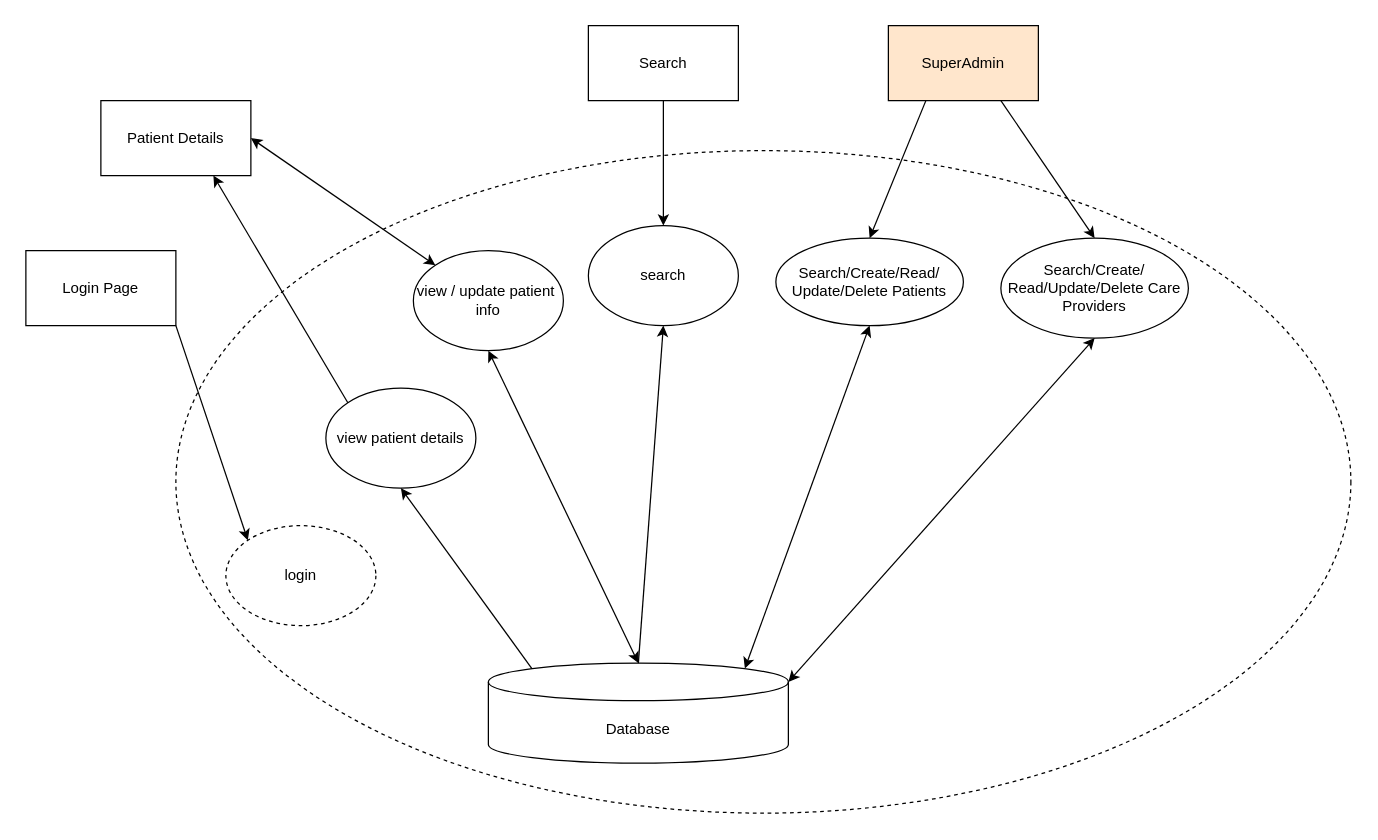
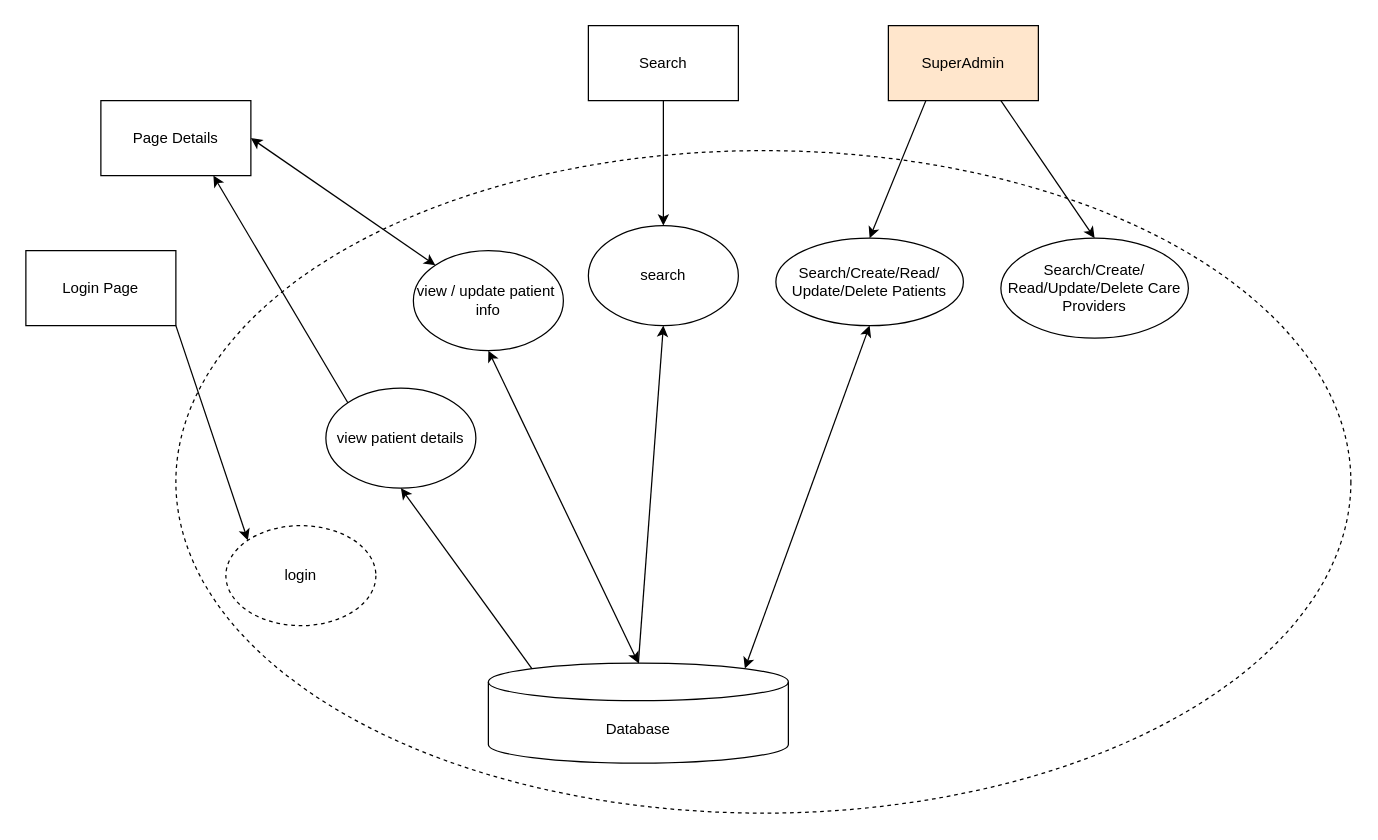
node "Patient Details": label "Patient Details" -> "Page Details"
edge "Search/Create/ Read/Update/Delete Care Providers" -- "Database": removed
